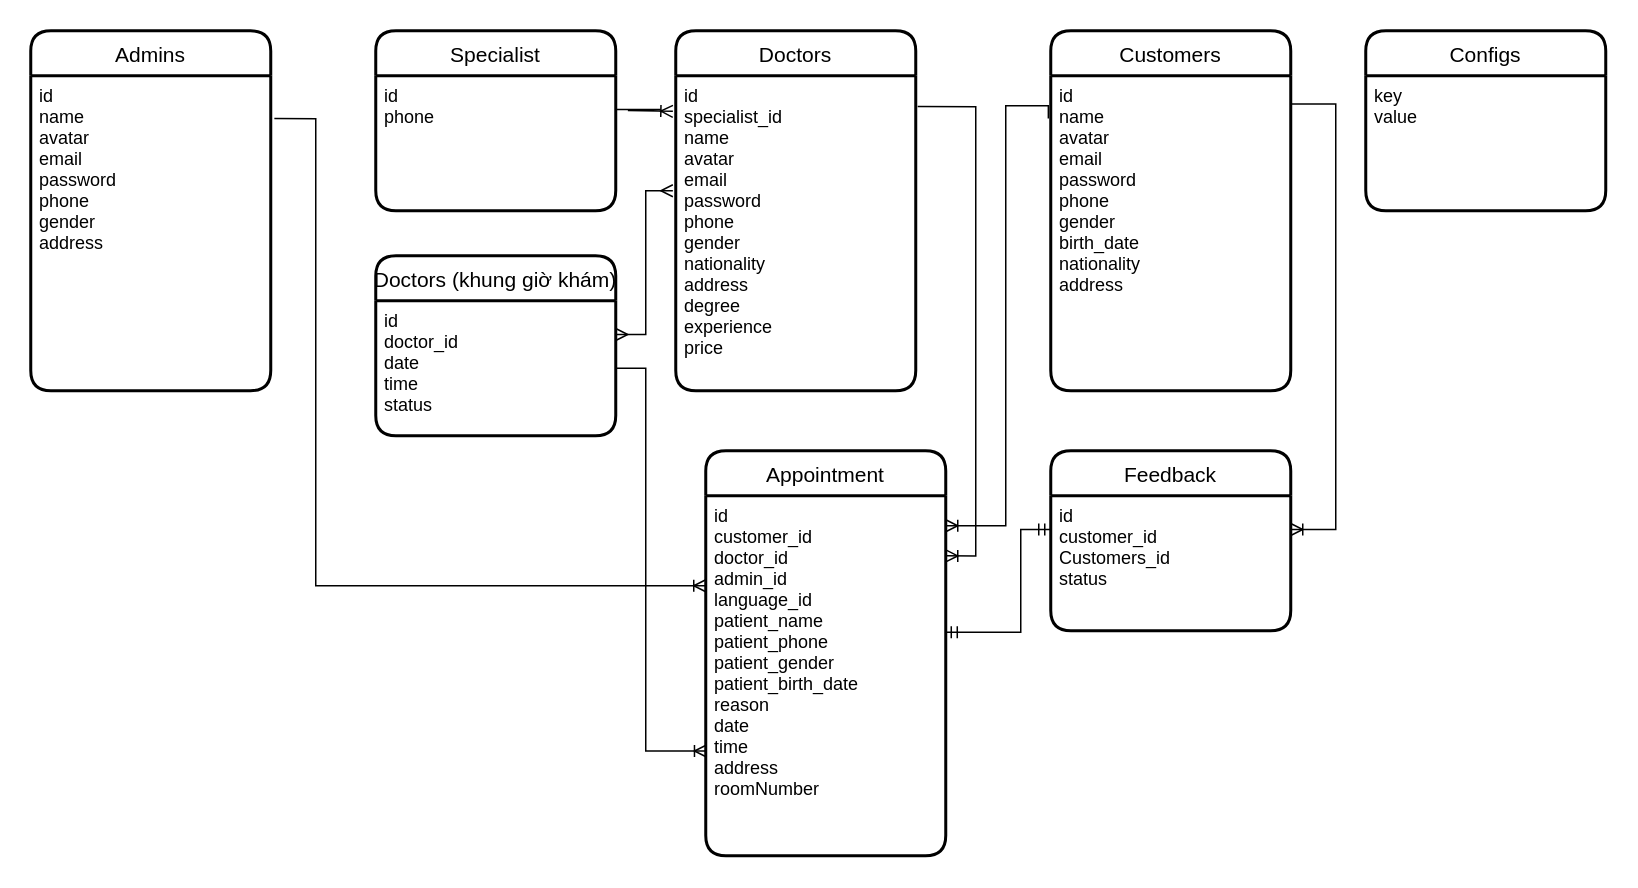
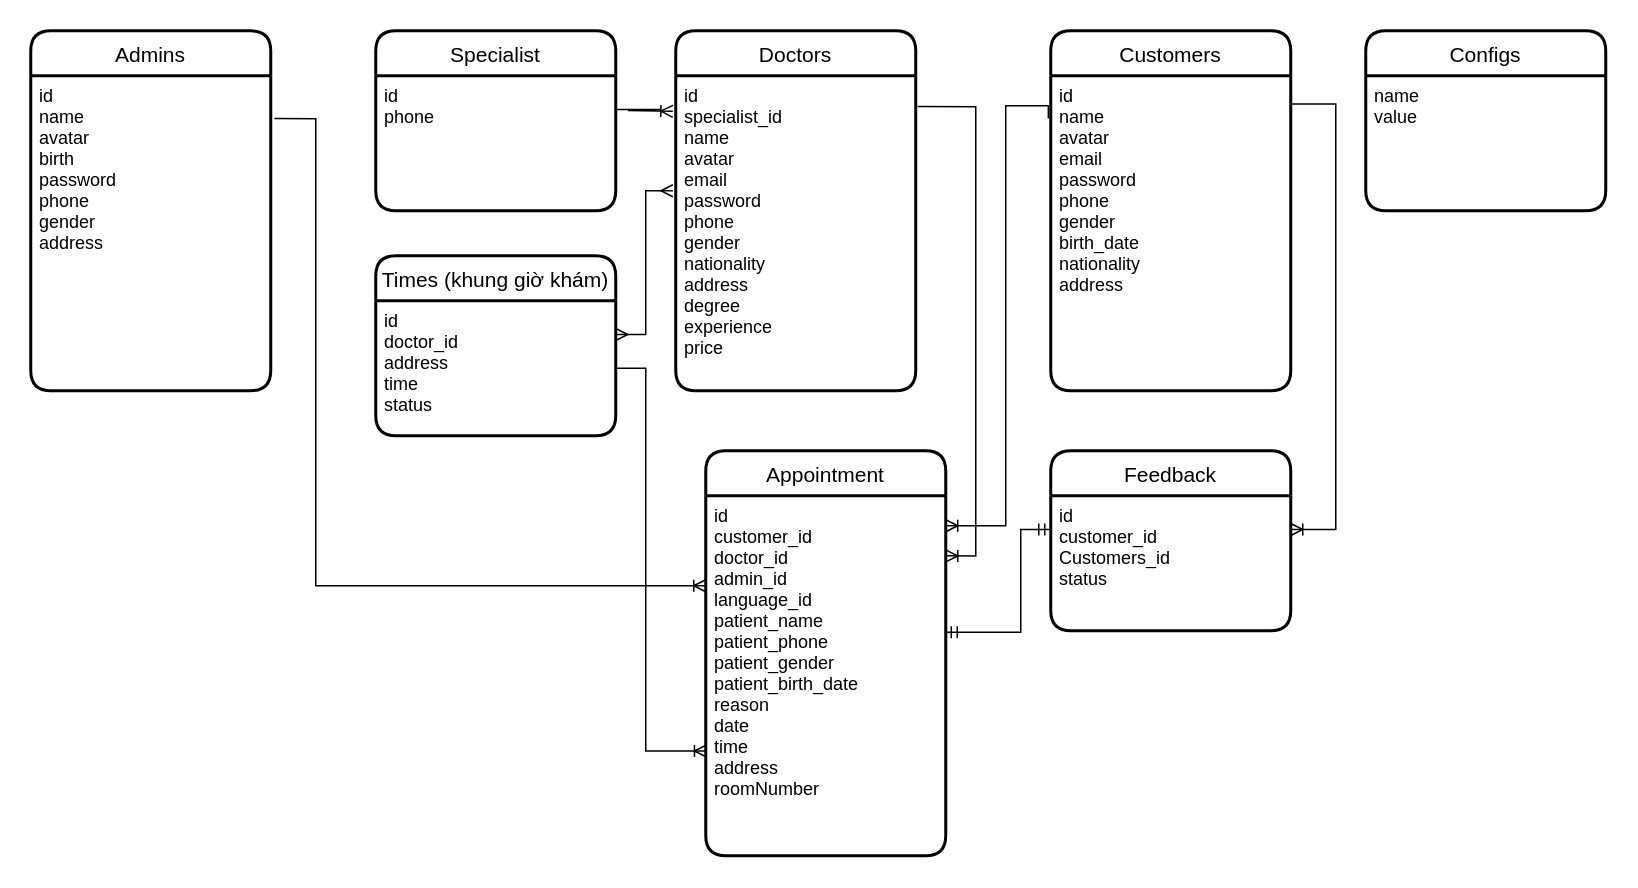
node "id name avatar email password phone gender address": label "id name avatar email password phone gender address" -> "id name avatar birth password phone gender address"
node "key value": label "key value" -> "name value"
node "Doctors (khung giờ khám)": label "Doctors (khung giờ khám)" -> "Times (khung giờ khám)"
node "id doctor_id date time status": label "id doctor_id date time status" -> "id doctor_id address time status"
